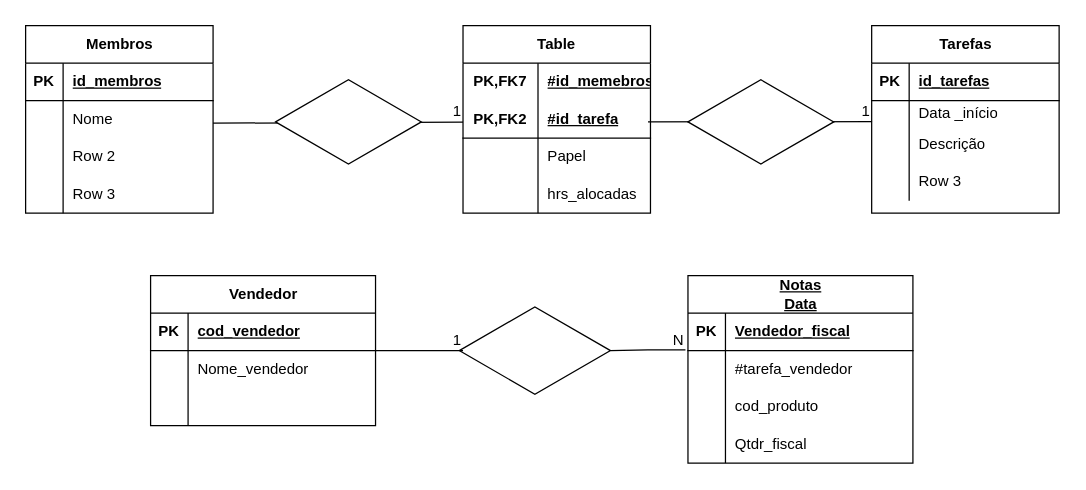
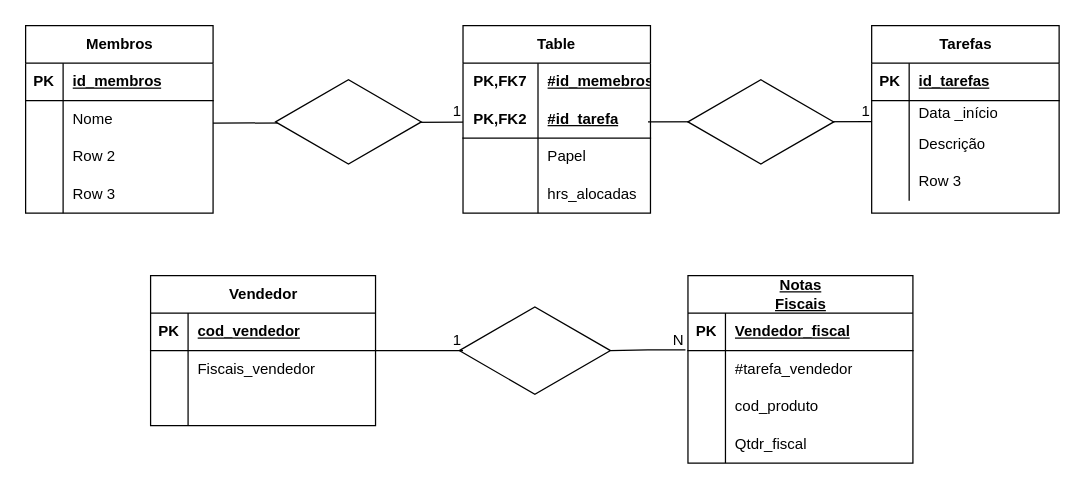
node "Notas Data": label "Notas Data" -> "Notas Fiscais"
node "Nome_vendedor": label "Nome_vendedor" -> "Fiscais_vendedor"
